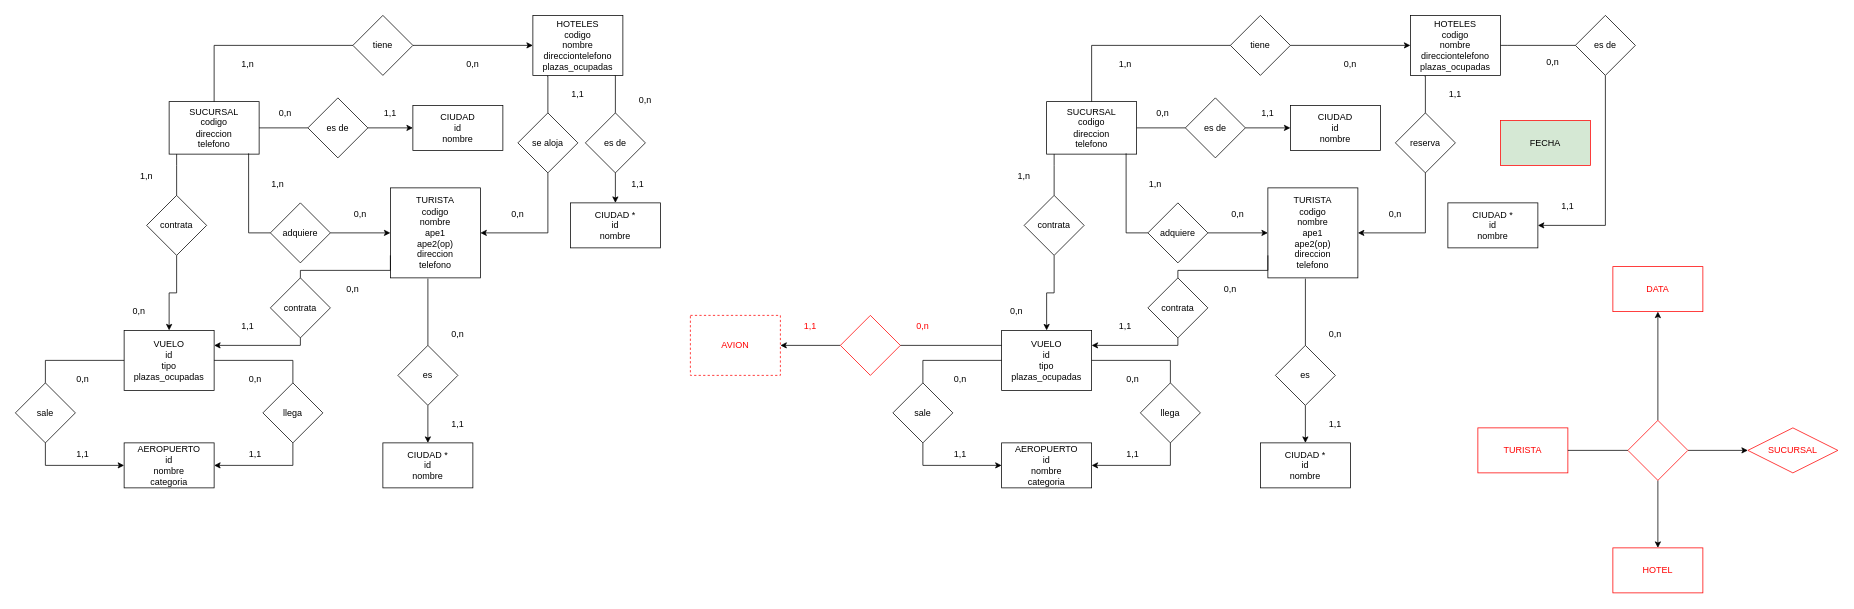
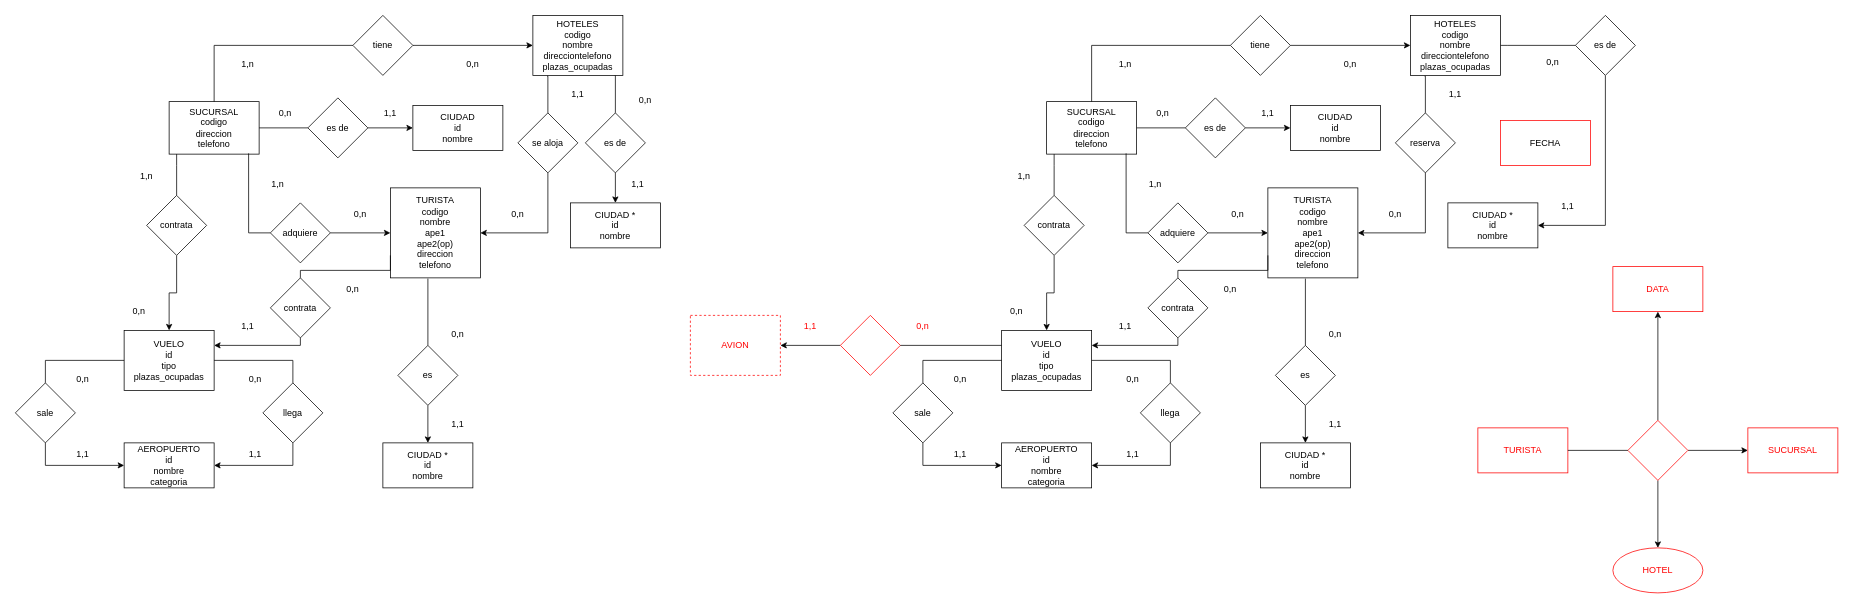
node "FECHA": fillcolor #d5e8d4 -> #ffffff
node "SUCURSAL": shape diamond -> rectangle
node "HOTEL": shape rectangle -> ellipse
